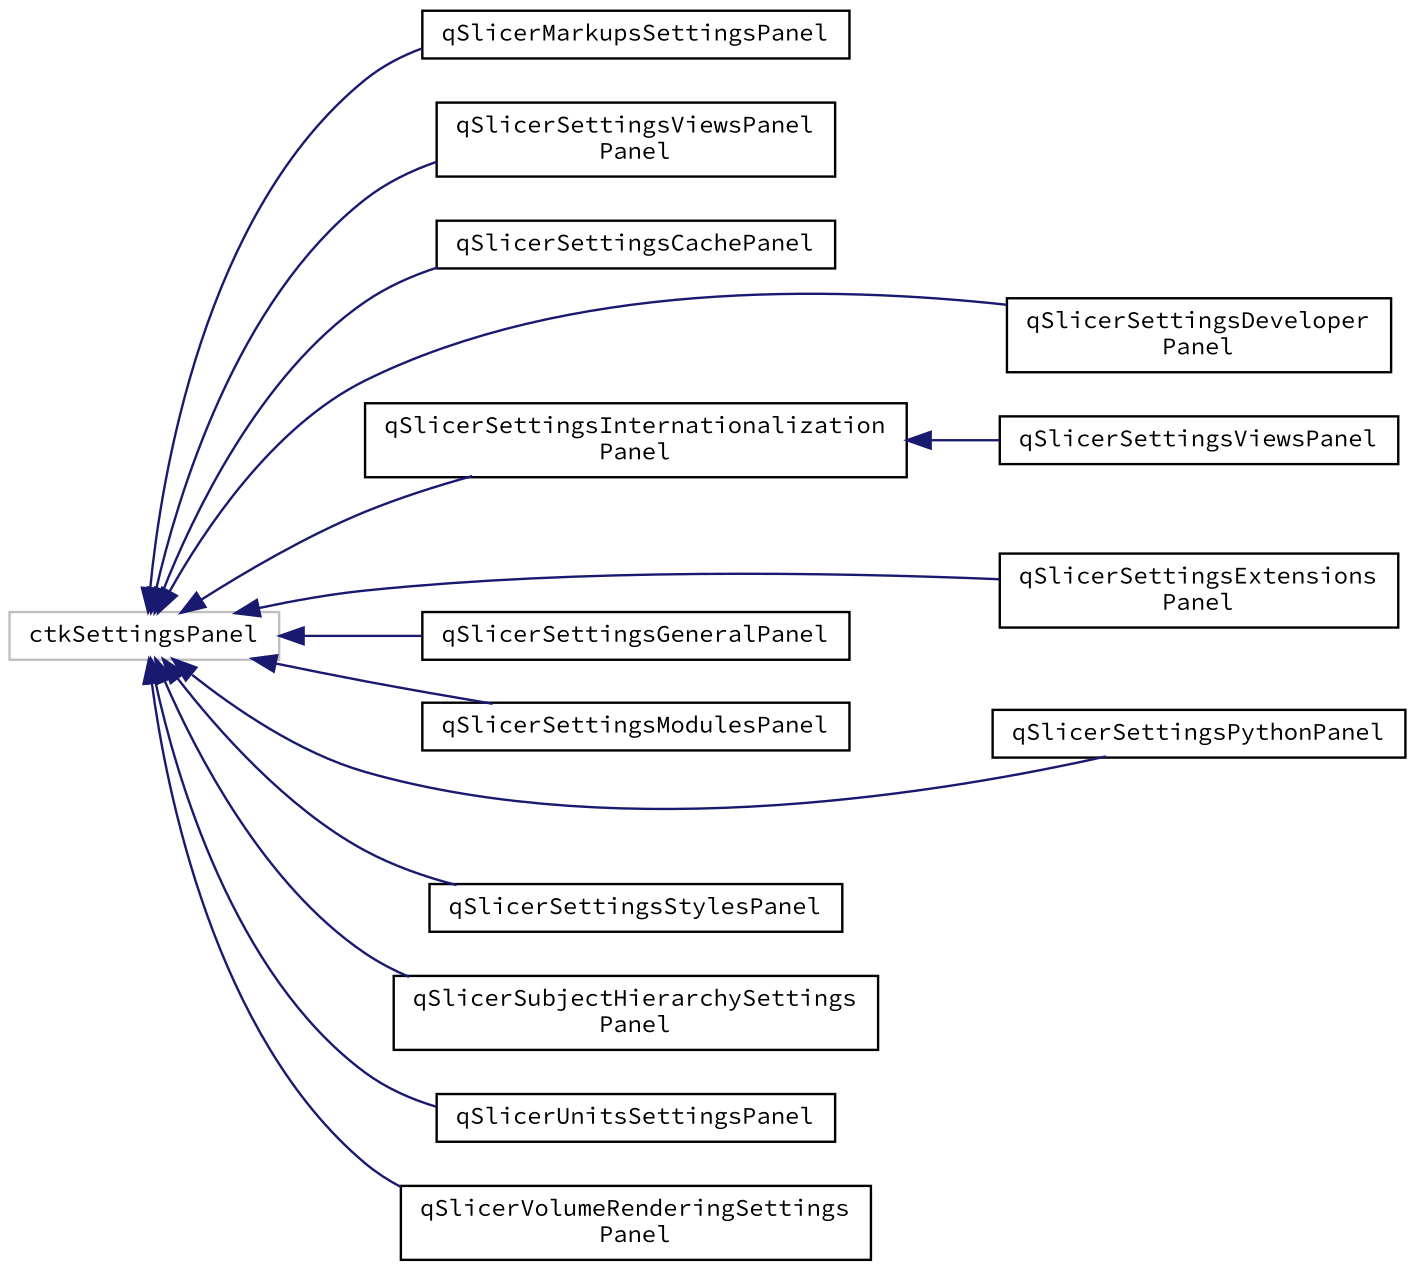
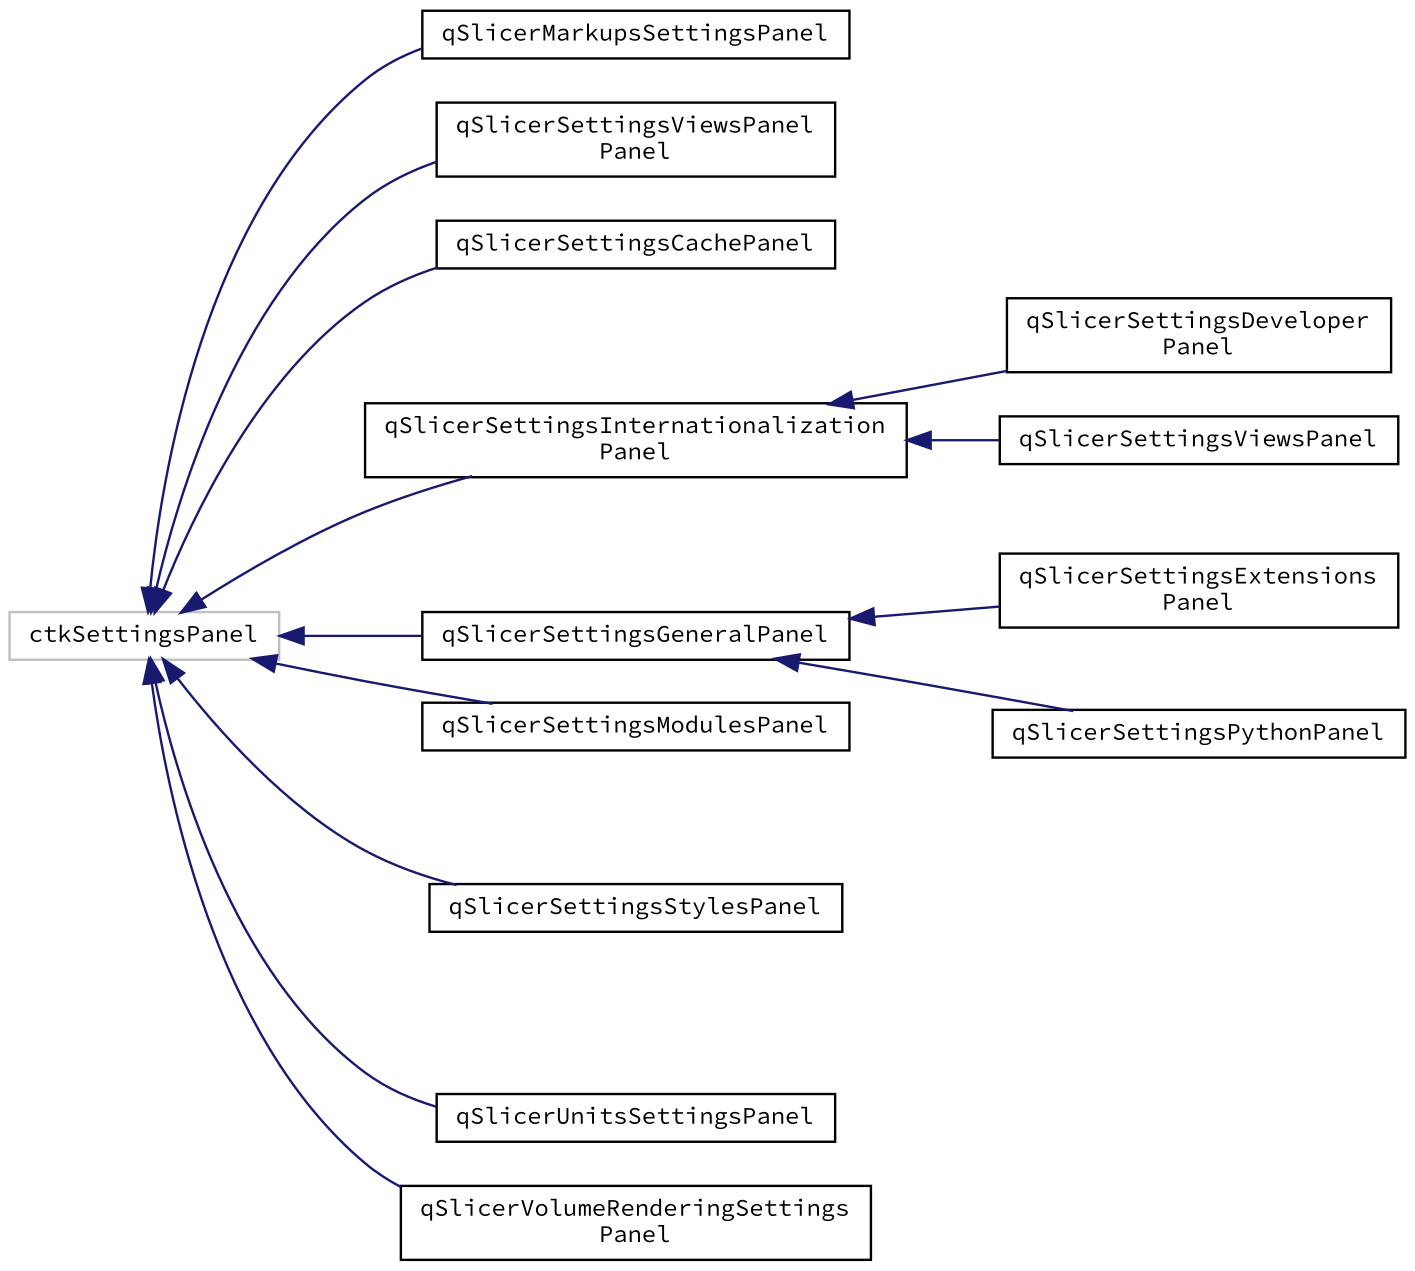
edge "qSlicerSettingsDeveloper Panel" -> "ctkSettingsPanel": now "qSlicerSettingsDeveloper Panel" -> "qSlicerSettingsInternationalization Panel"
edge "qSlicerSettingsExtensions Panel" -> "ctkSettingsPanel": now "qSlicerSettingsExtensions Panel" -> "qSlicerSettingsGeneralPanel"
edge "qSlicerSettingsPythonPanel" -> "ctkSettingsPanel": now "qSlicerSettingsPythonPanel" -> "qSlicerSettingsGeneralPanel"
node "qSlicerSubjectHierarchySettings Panel": removed
